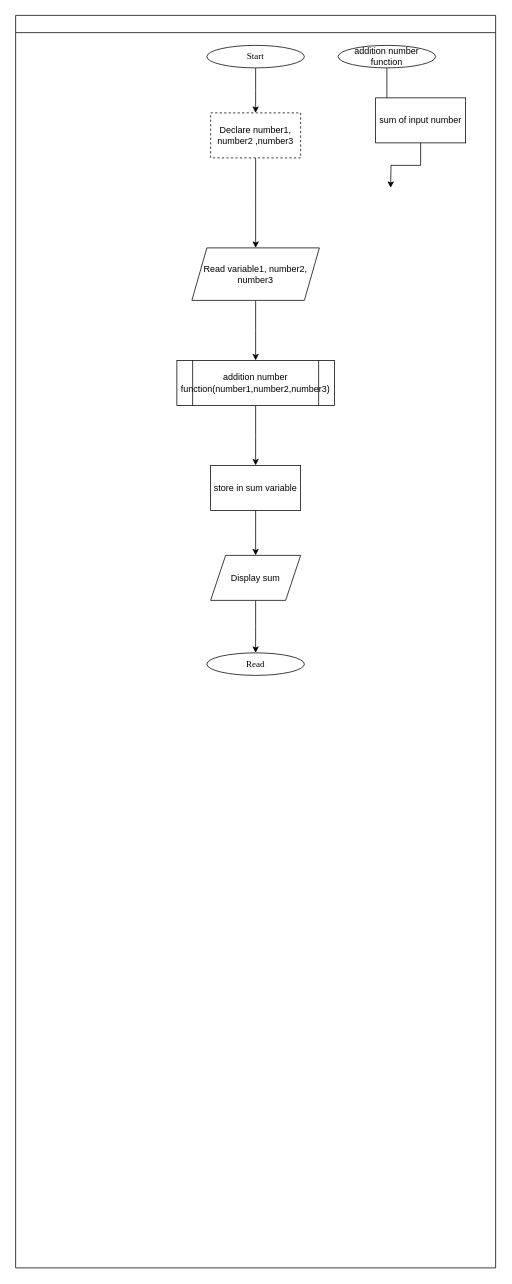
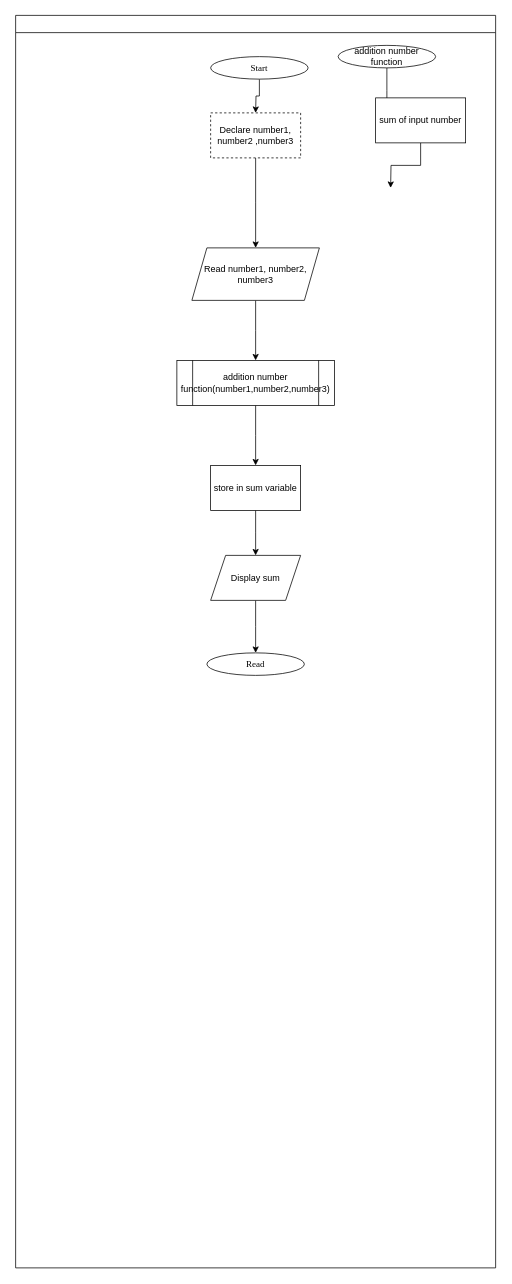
node "Start": moved (255, 57) -> (259, 68)
node "Read variable1, number2, number3": label "Read variable1, number2, number3" -> "Read number1, number2, number3"
